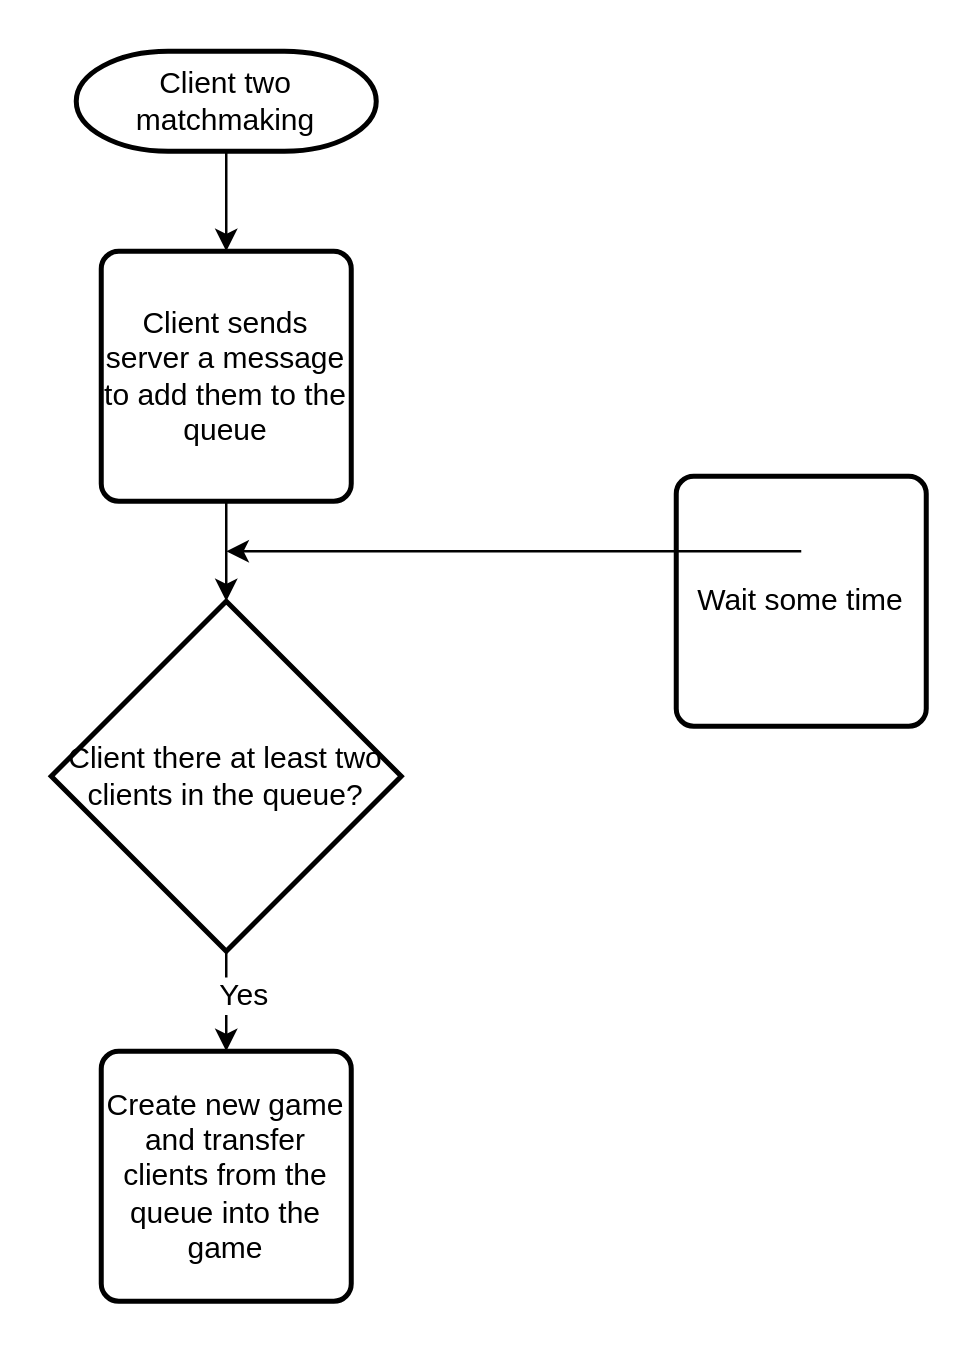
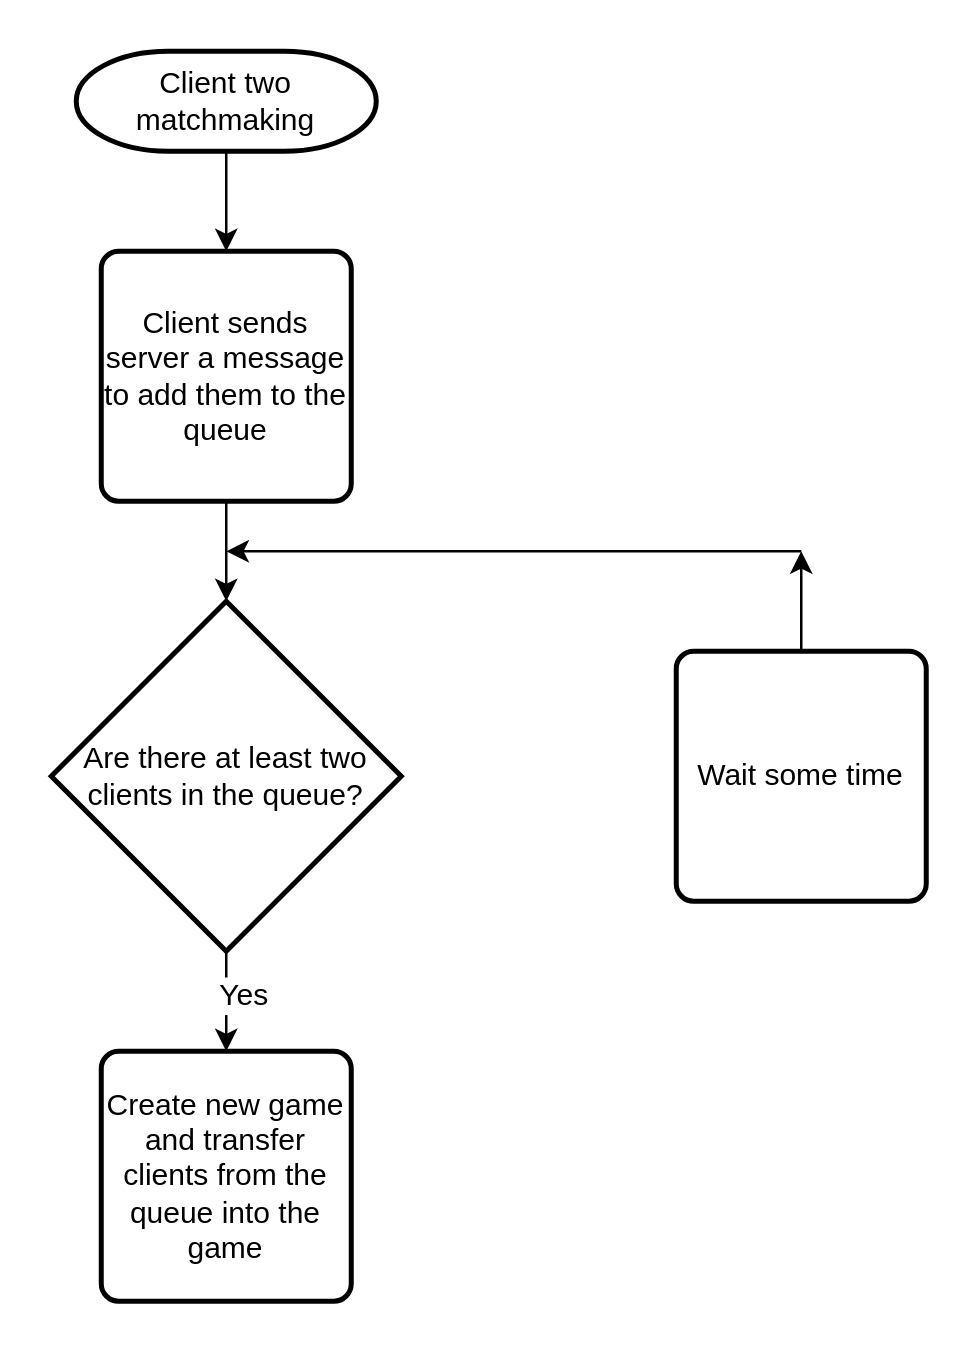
node "Wait some time": moved (801, 601) -> (801, 776)
node "Client there at least two clients in the queue?": label "Client there at least two clients in the queue?" -> "Are there at least two clients in the queue?"
